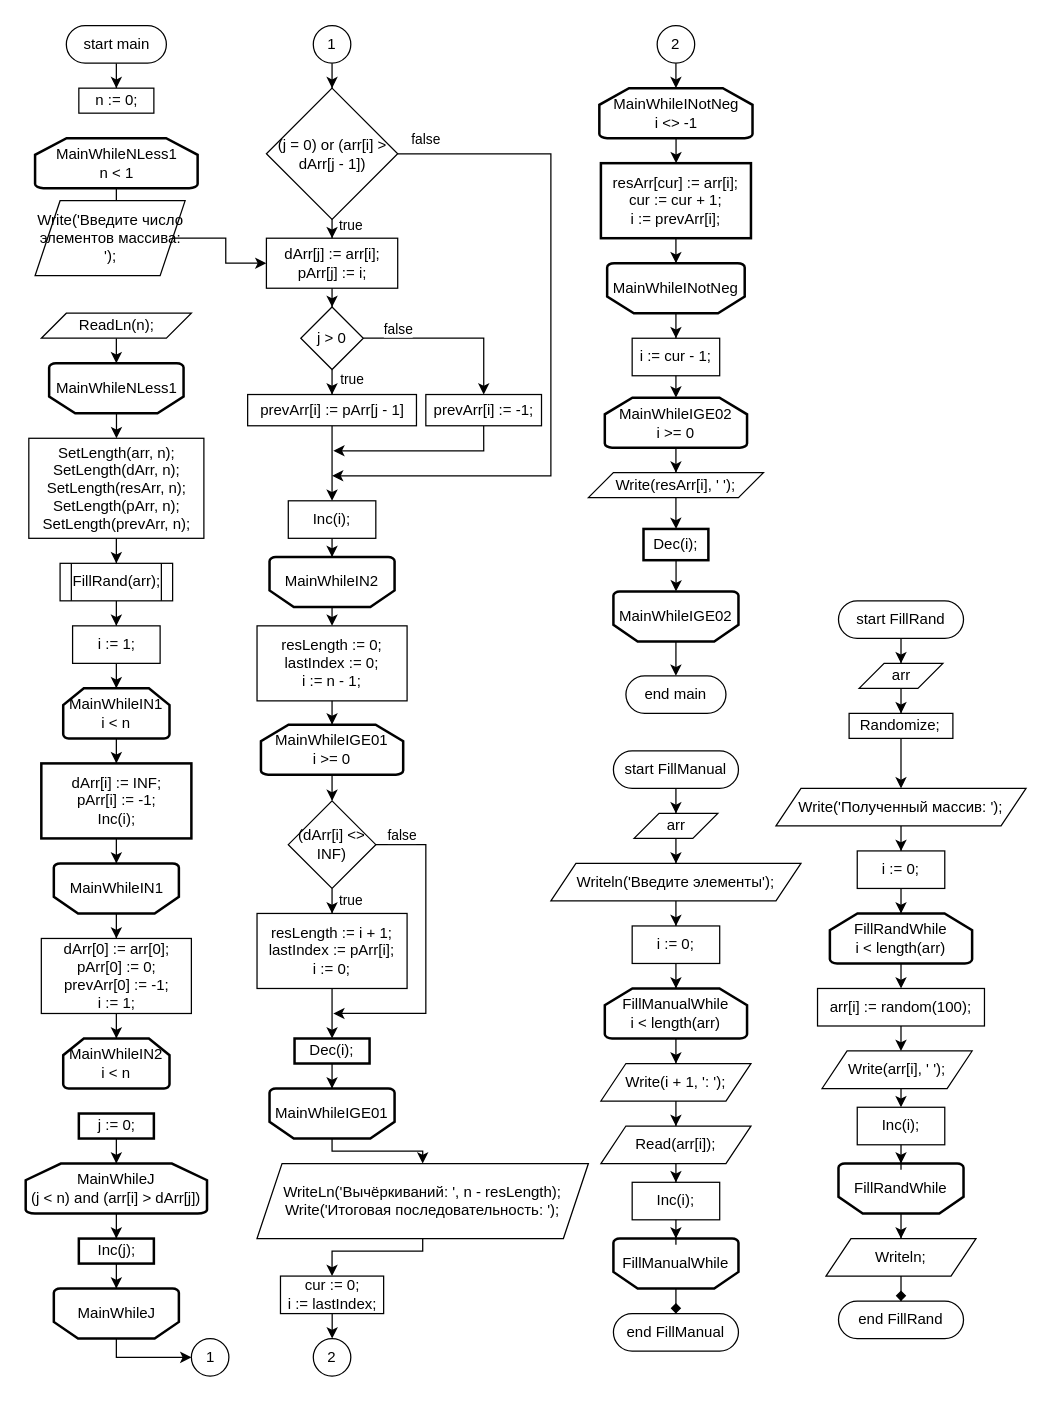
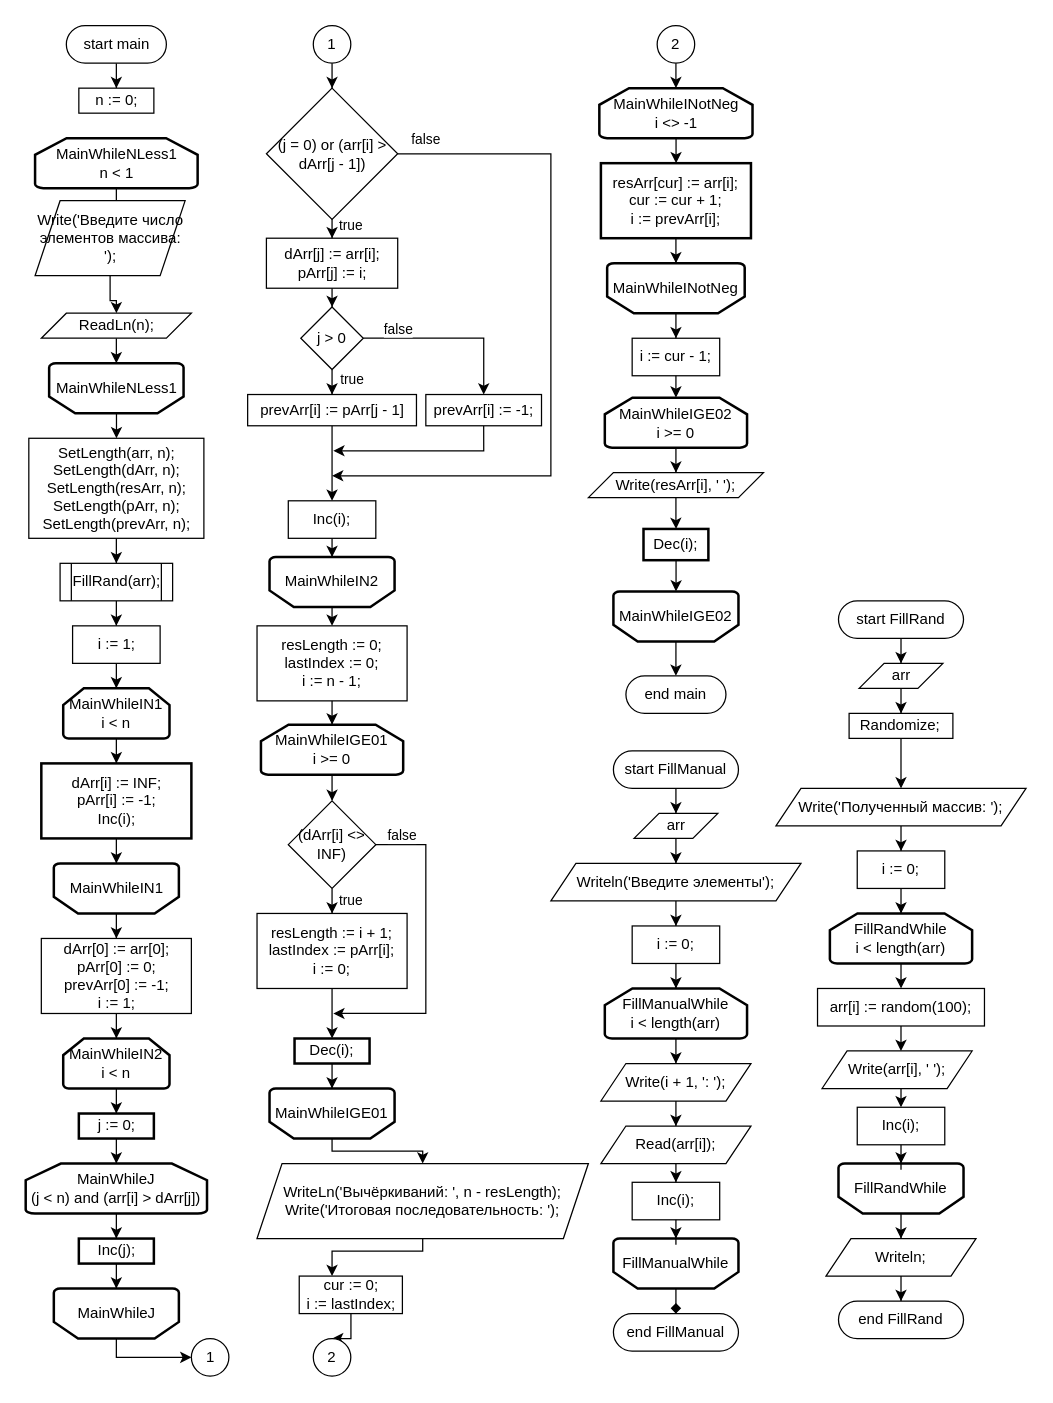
edge "Write('Введите число элементов массива: ');" -> "dArr[j] := arr[i]; pArr[j] := i;": now "Write('Введите число элементов массива: ');" -> "ReadLn(n);"
edge "MainWhileIN2 i < n" -> "j := 0;": added
edge "Writeln;" -> "end FillRand": arrowhead diamond -> classic
node "cur := 0; i := lastIndex;": moved (332, 1294) -> (351, 1294)
